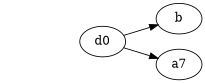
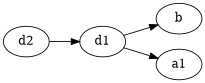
node "d2": added
node "d0": label "d0" -> "d1"
node "a7": label "a7" -> "a1"
